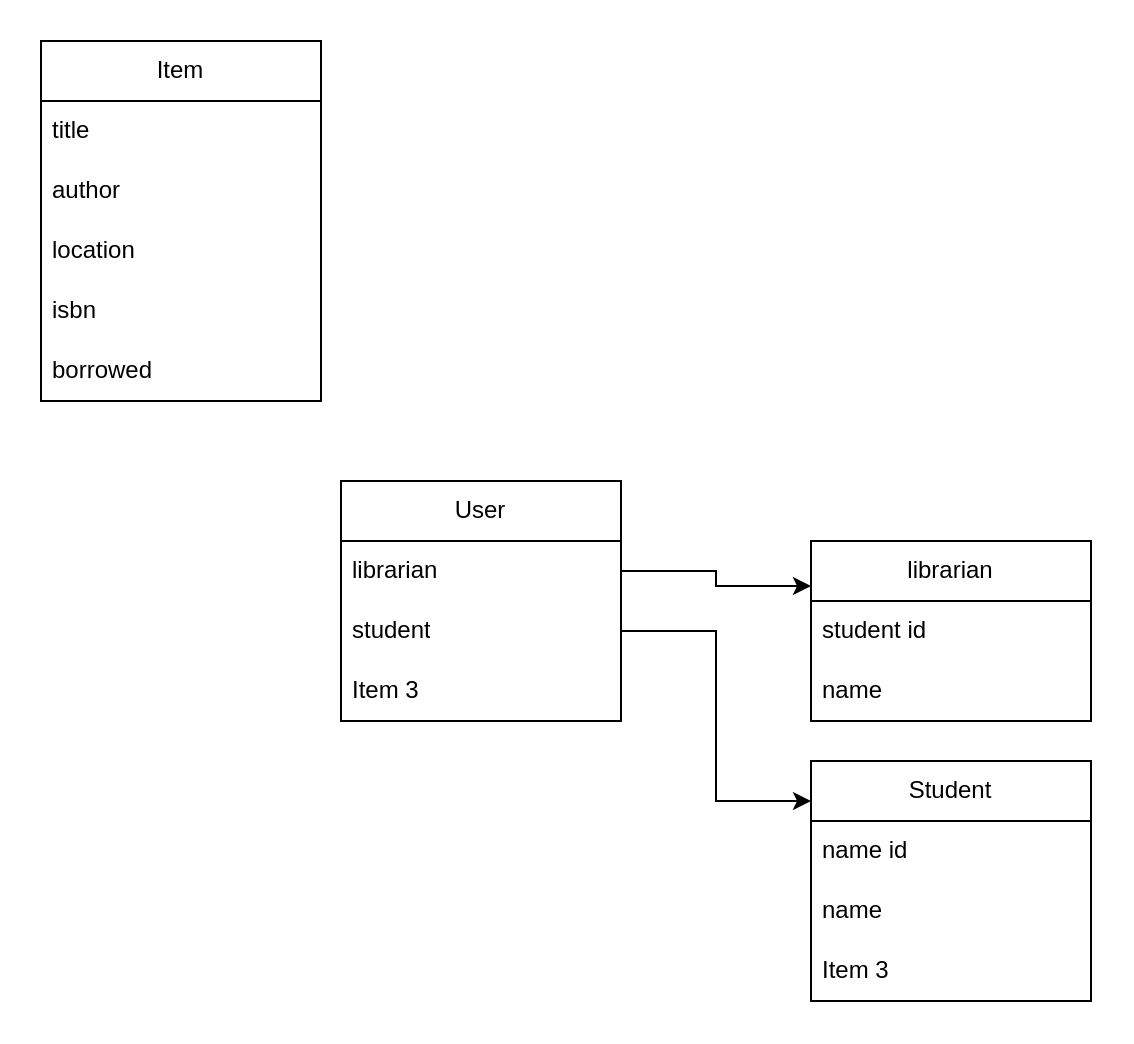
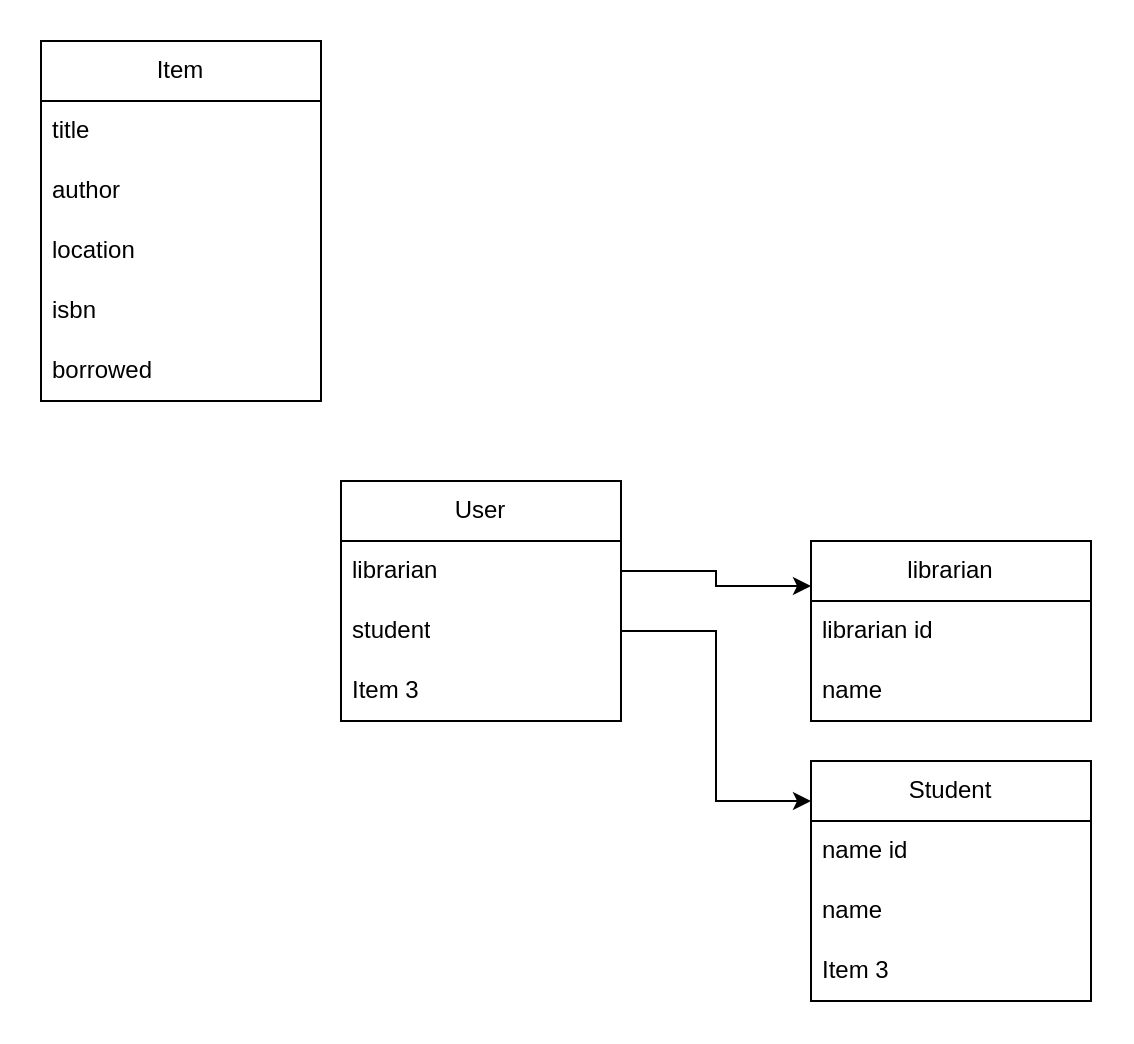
node "student id": label "student id" -> "librarian id"
